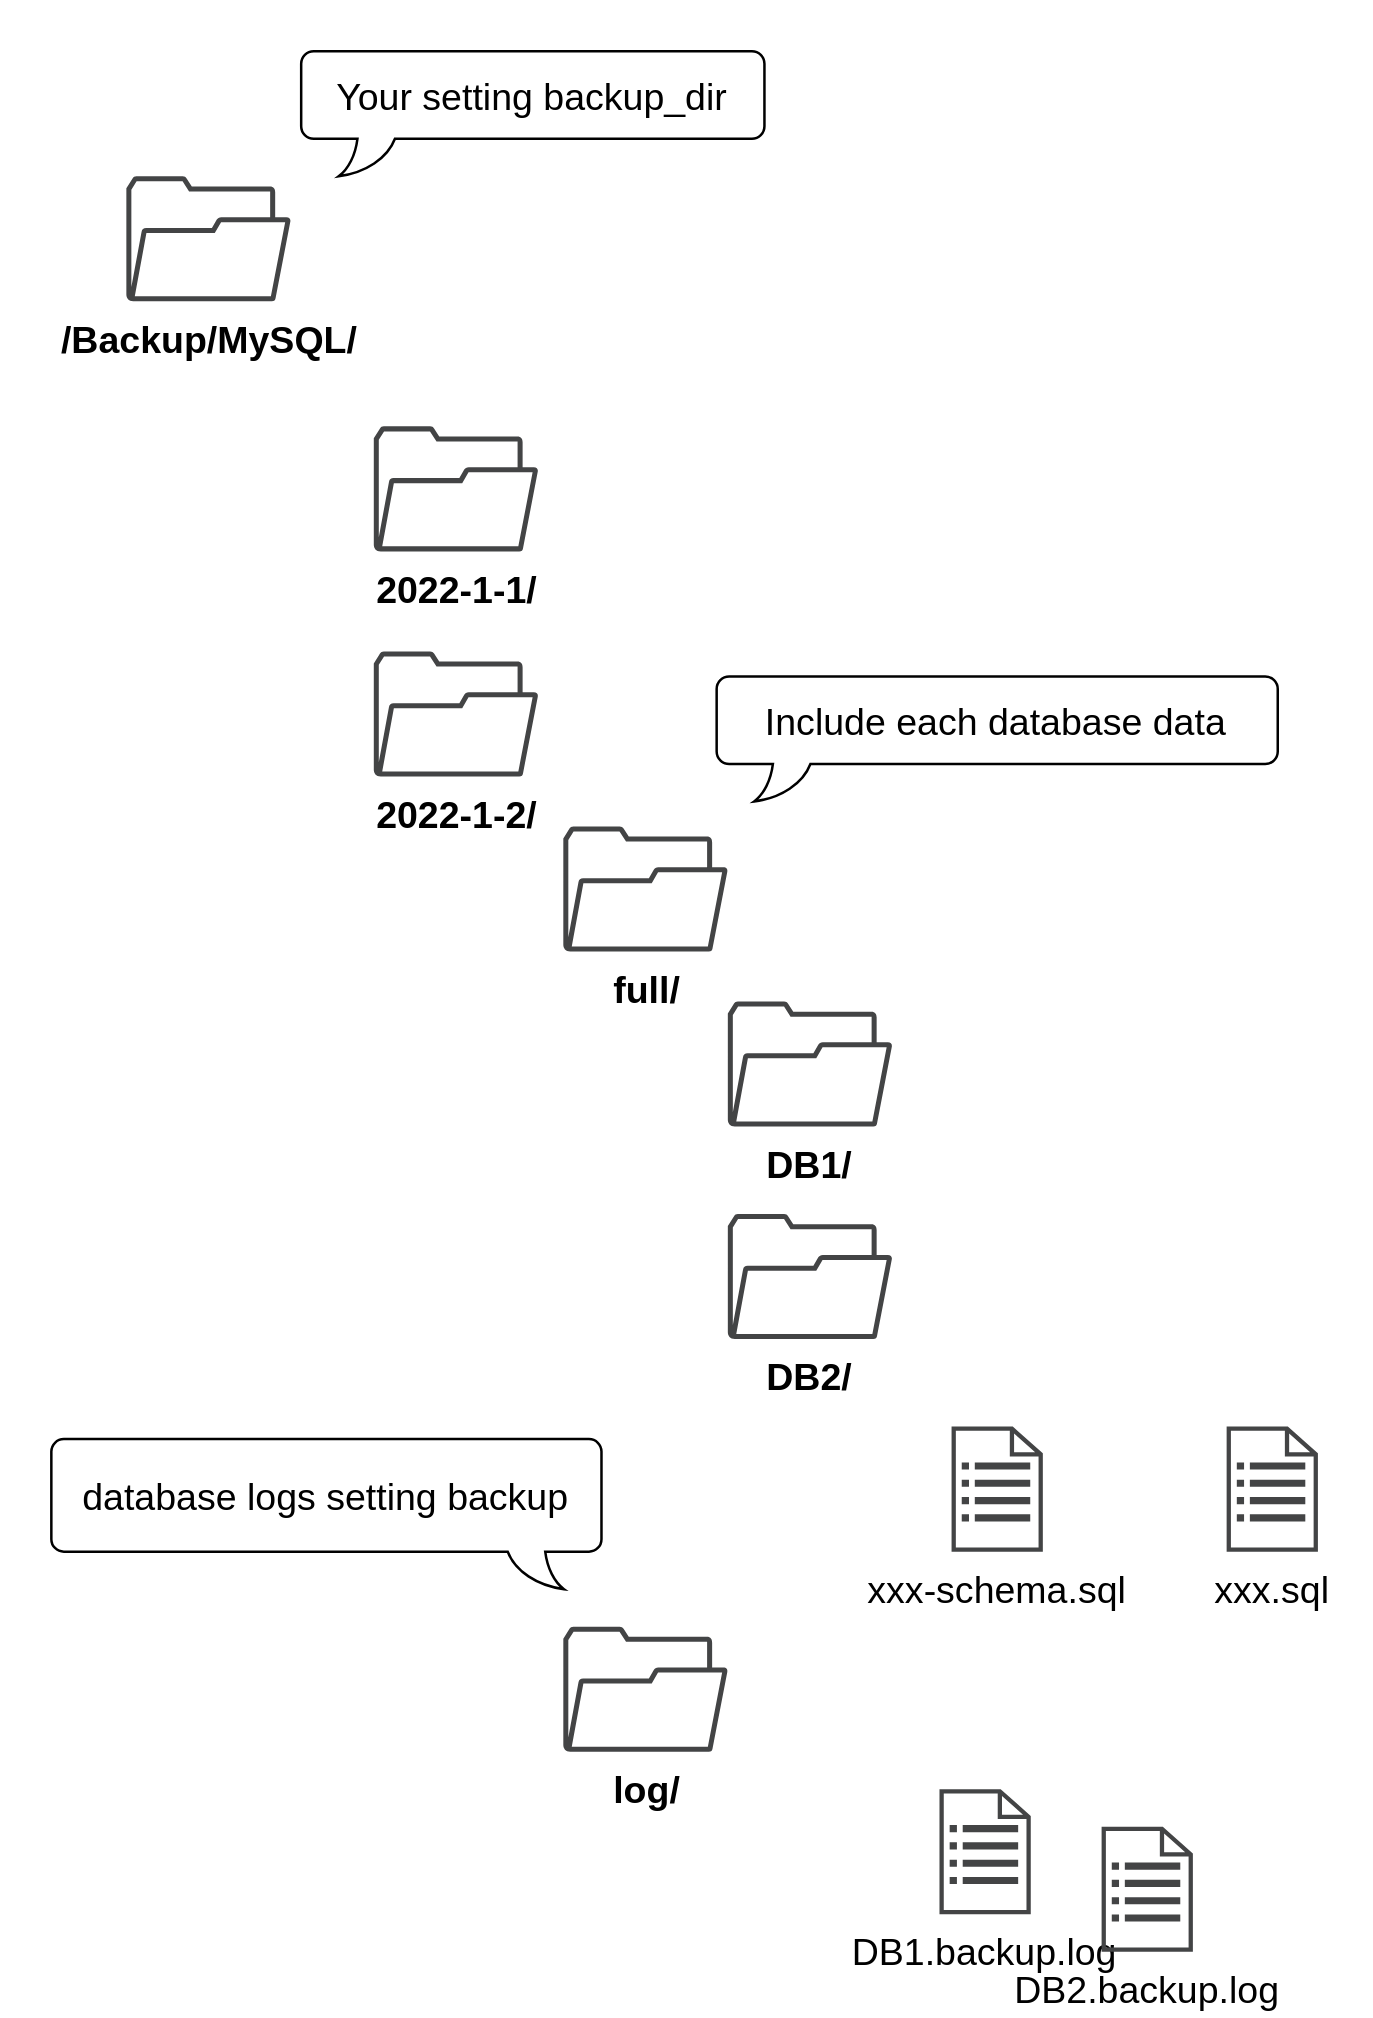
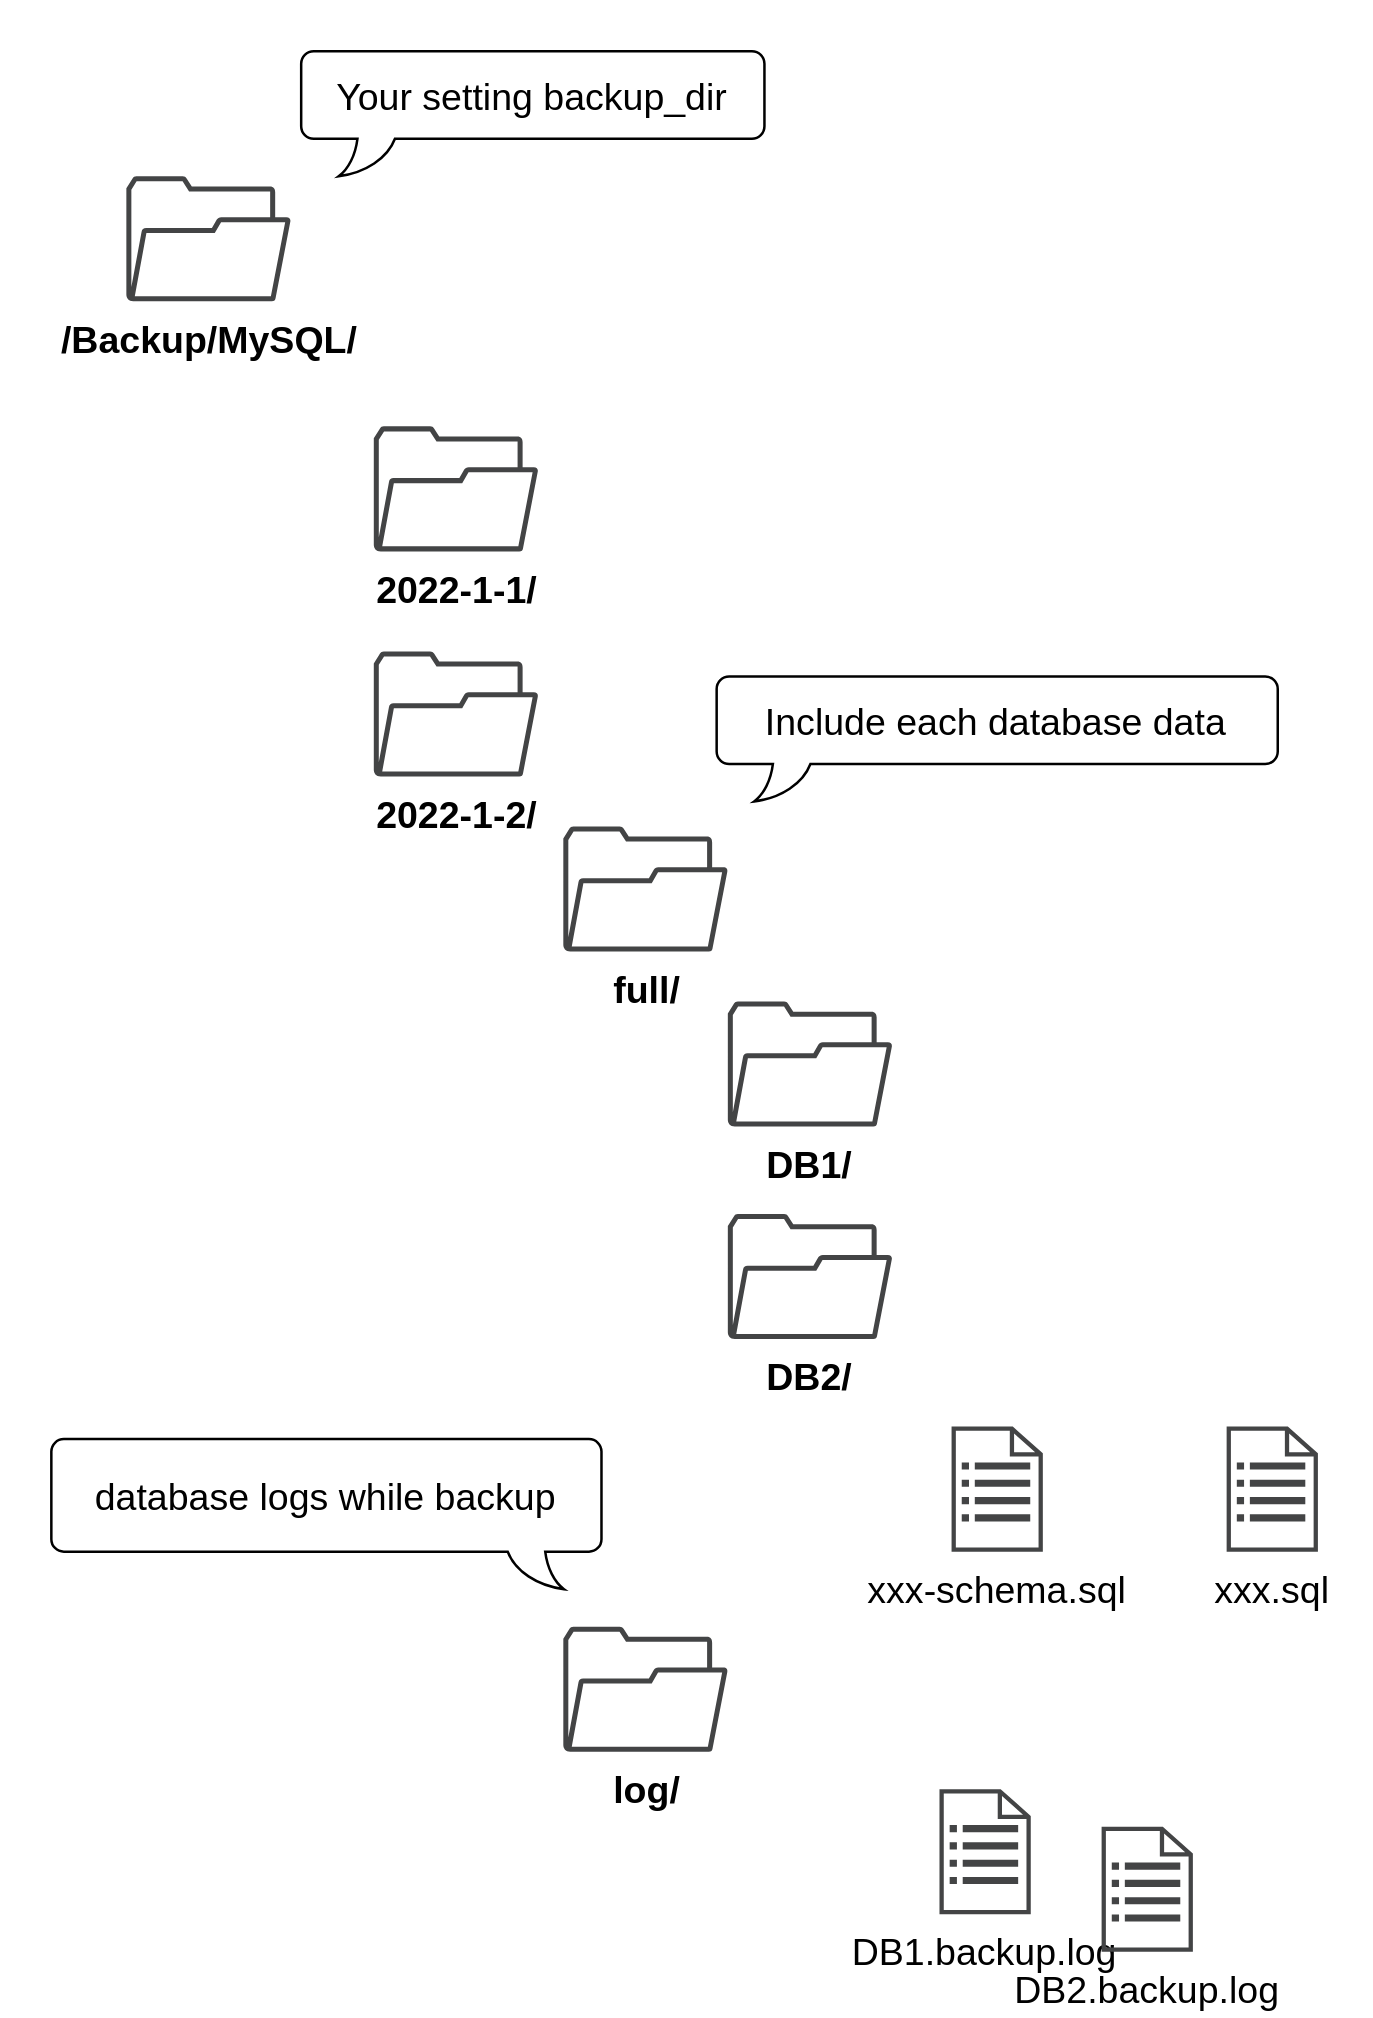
node "database logs setting backup": label "database logs setting backup" -> "database logs while backup"
